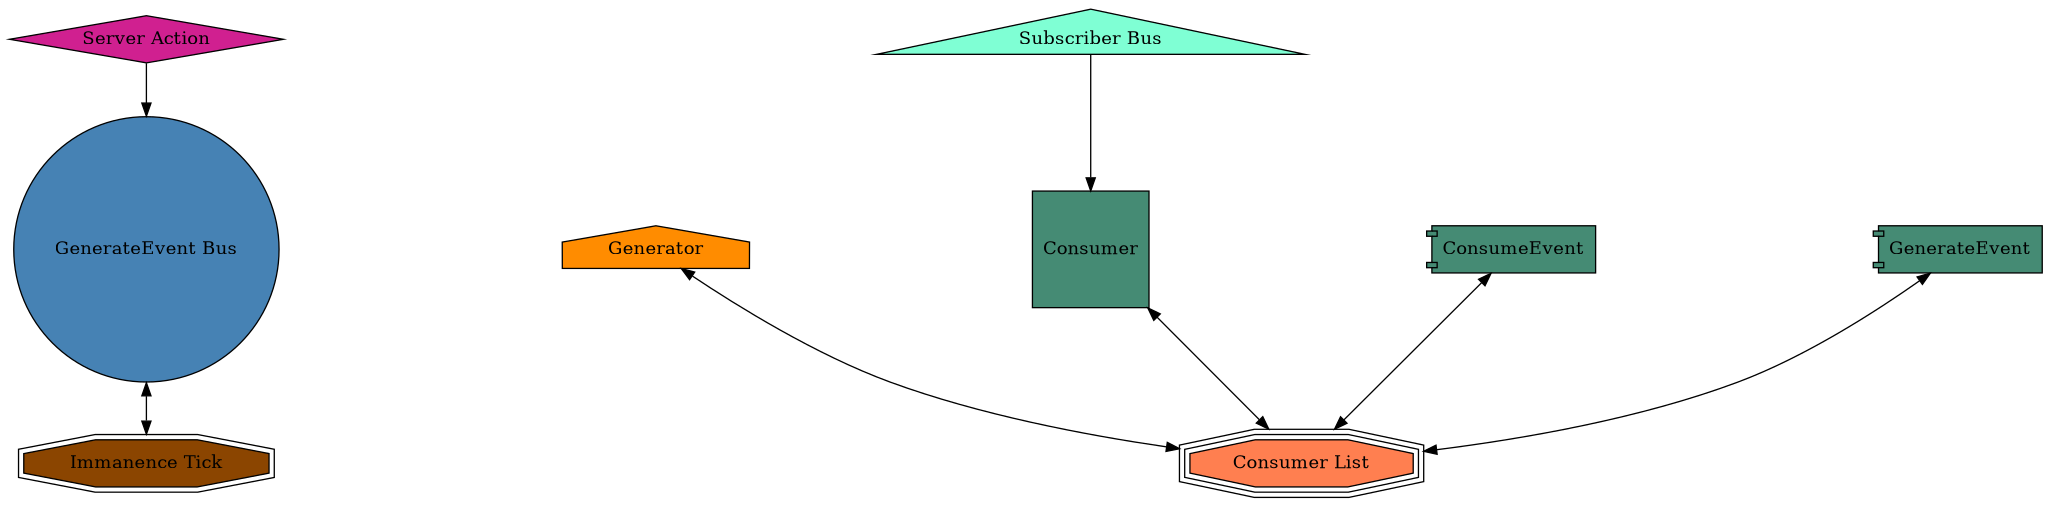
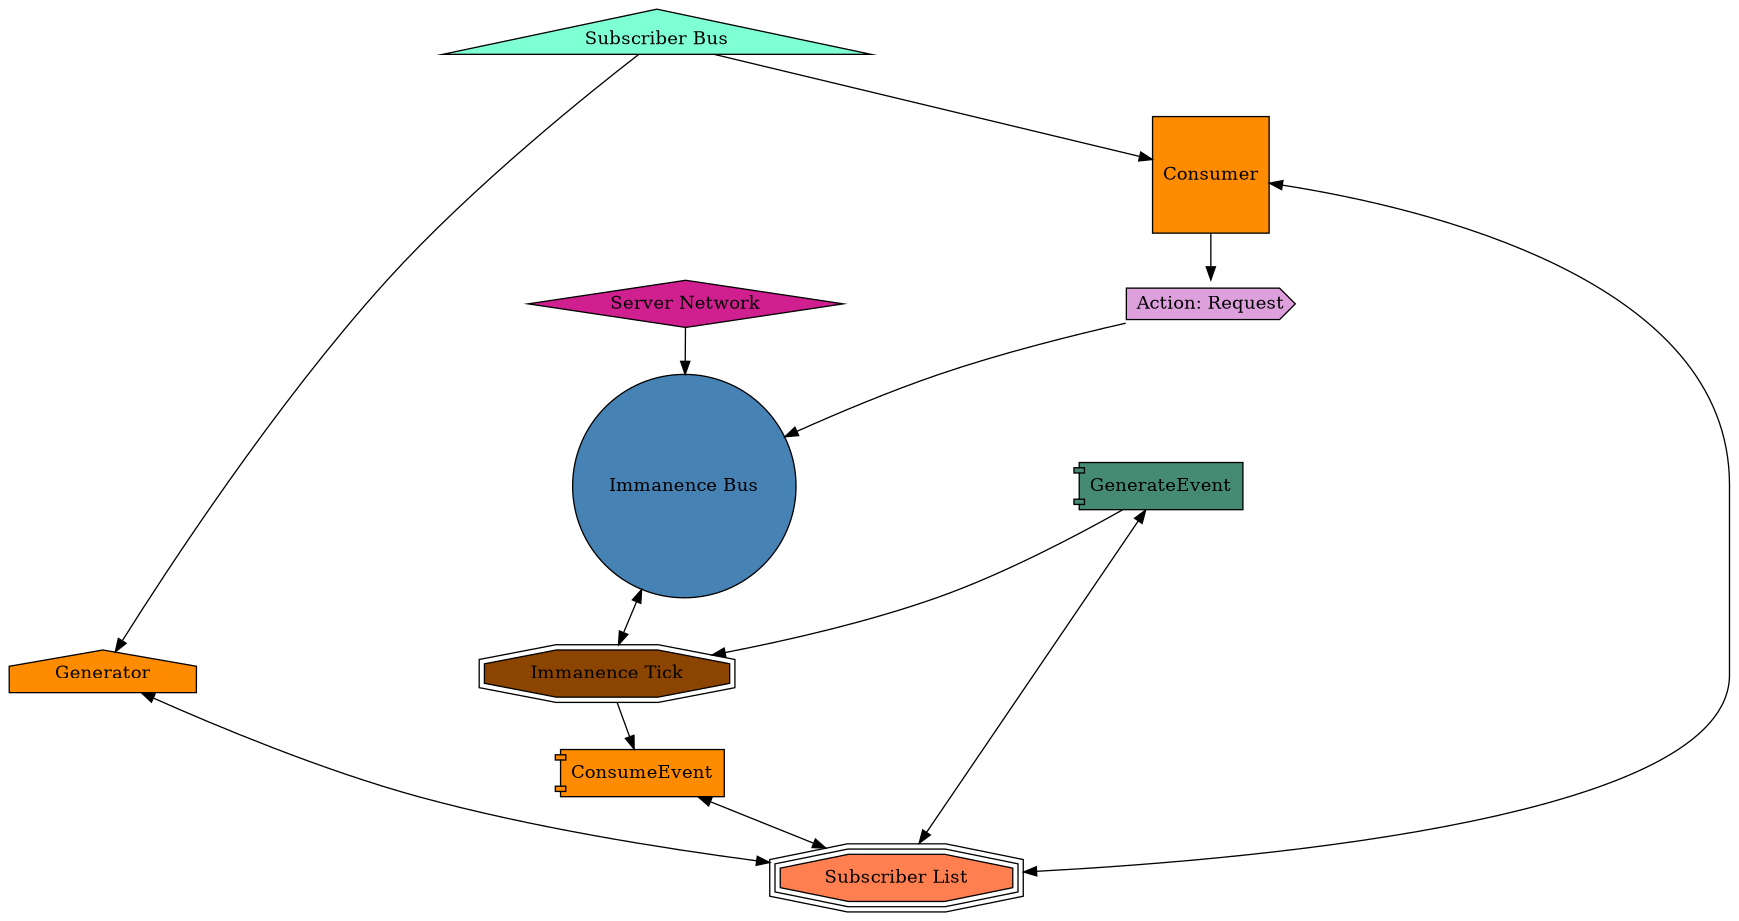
node "Server Action": label "Server Action" -> "Server Network"
node "GenerateEvent Bus": label "GenerateEvent Bus" -> "Immanence Bus"
node "Consumer": fillcolor aquamarine4 -> darkorange
node "ConsumeEvent": fillcolor aquamarine4 -> darkorange
node "Action: Request": added
edge "Subscriber Bus" -> "Generator": added
node "Consumer List": label "Consumer List" -> "Subscriber List"
edge "GenerateEvent" -> "Immanence Tick": added
edge "Immanence Tick" -> "ConsumeEvent": added
